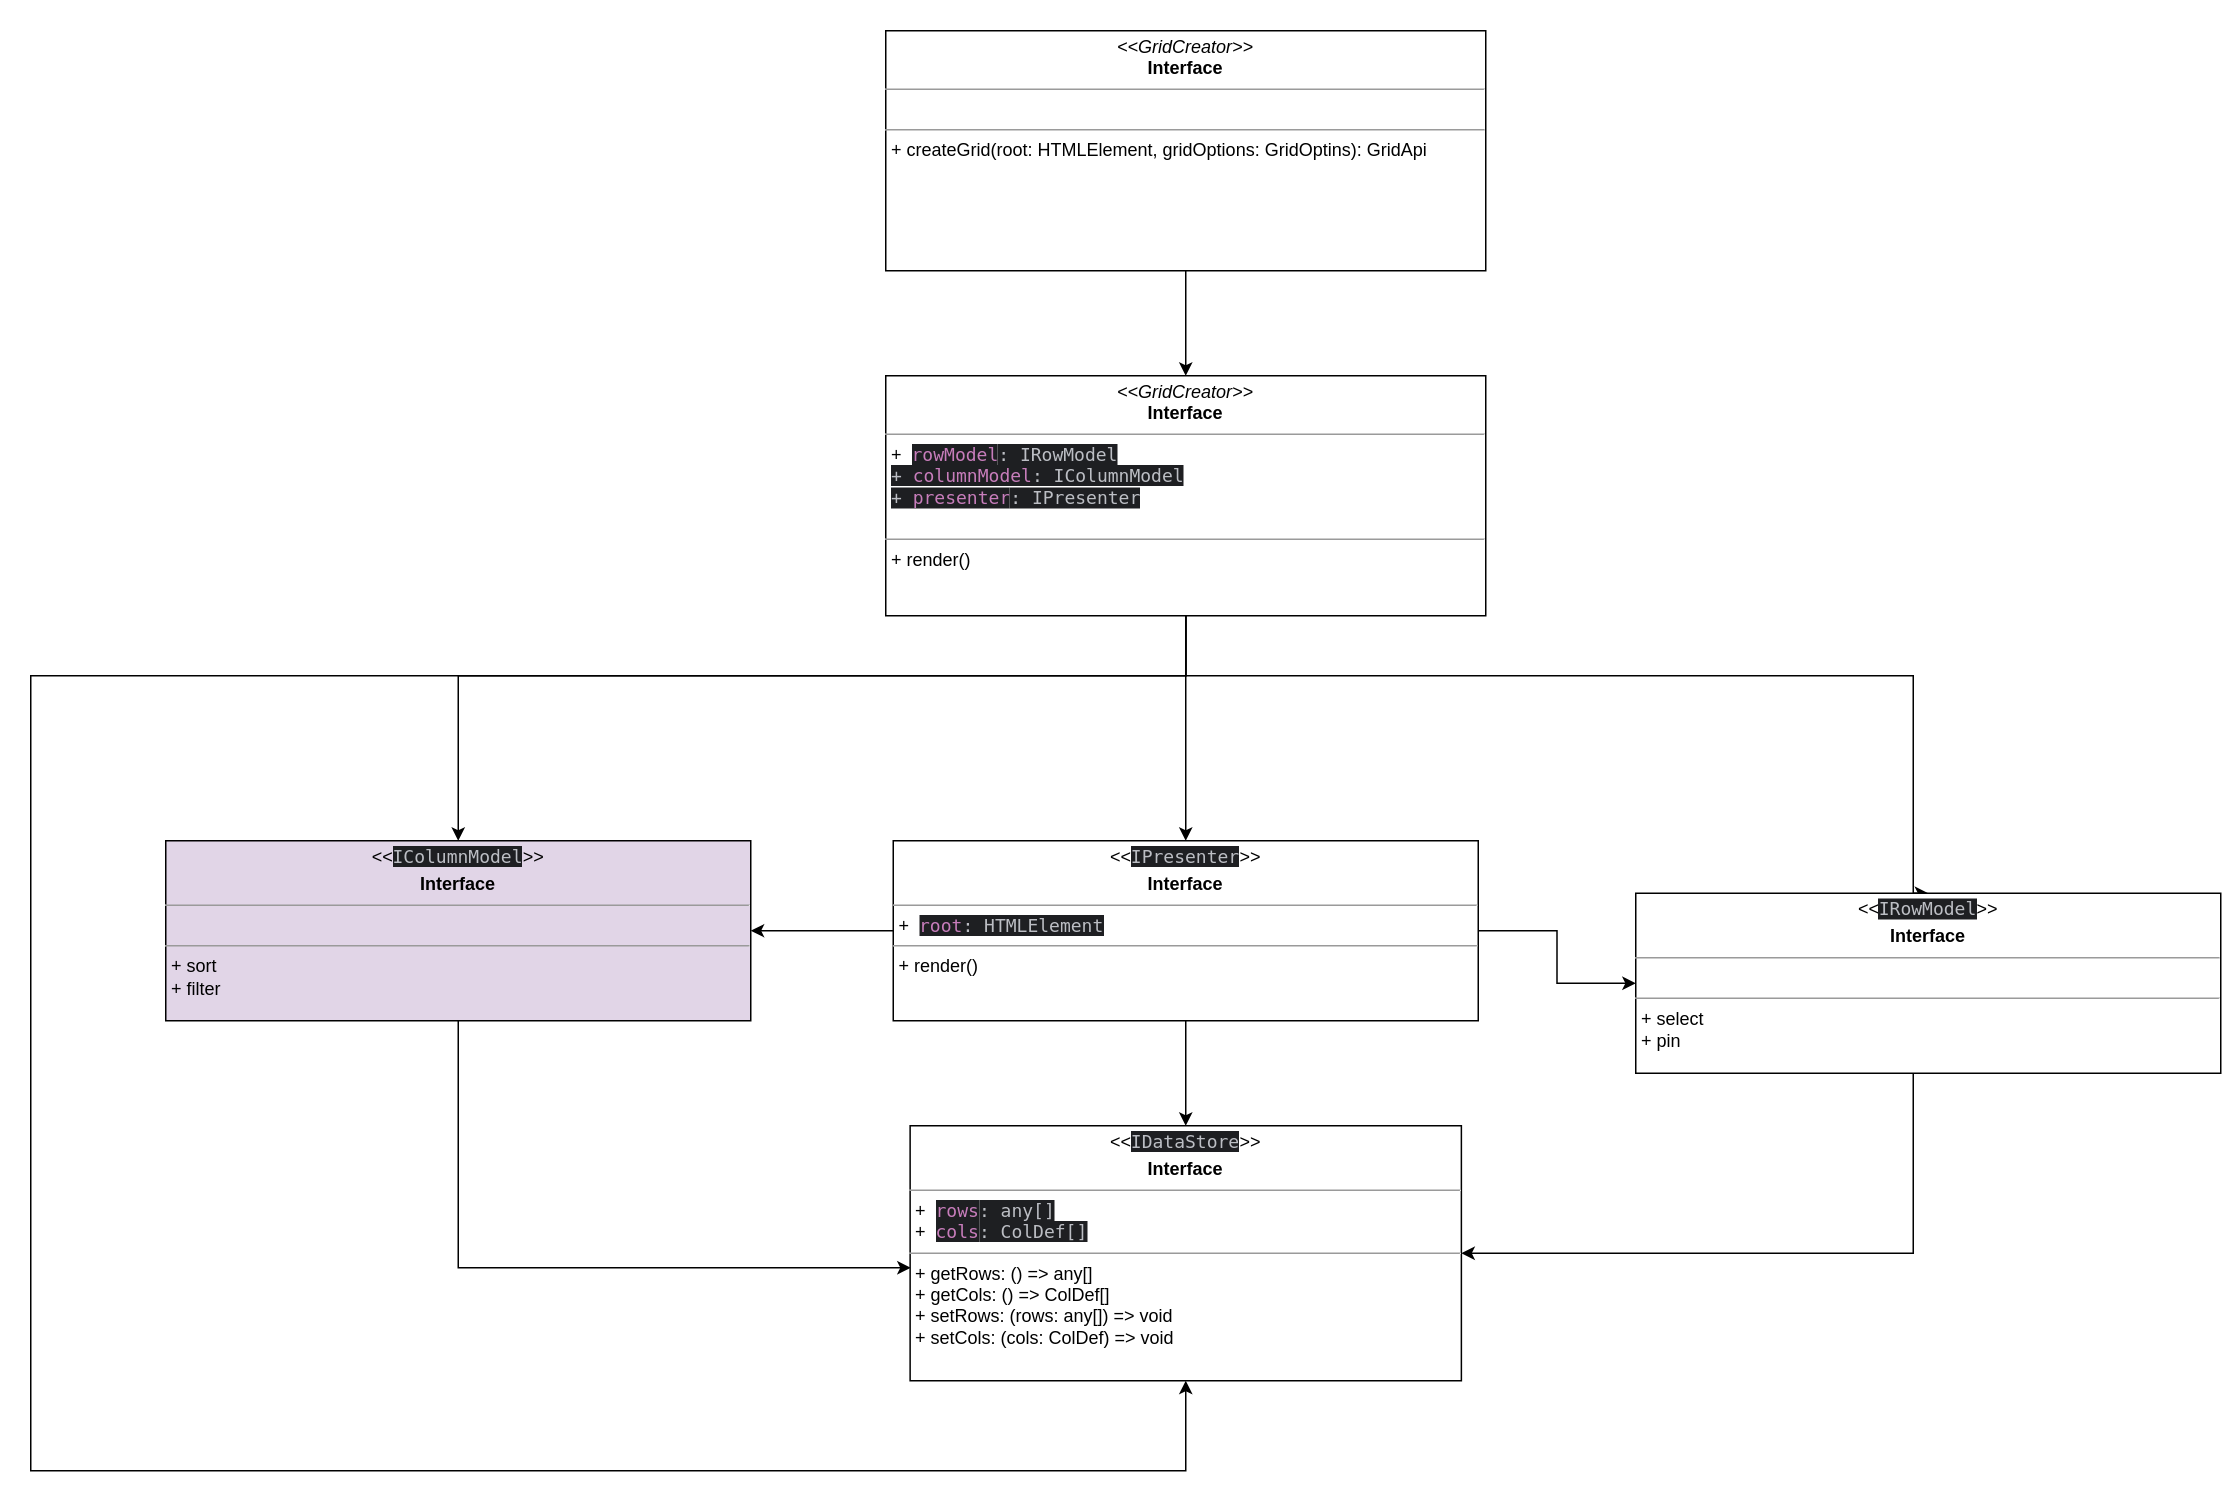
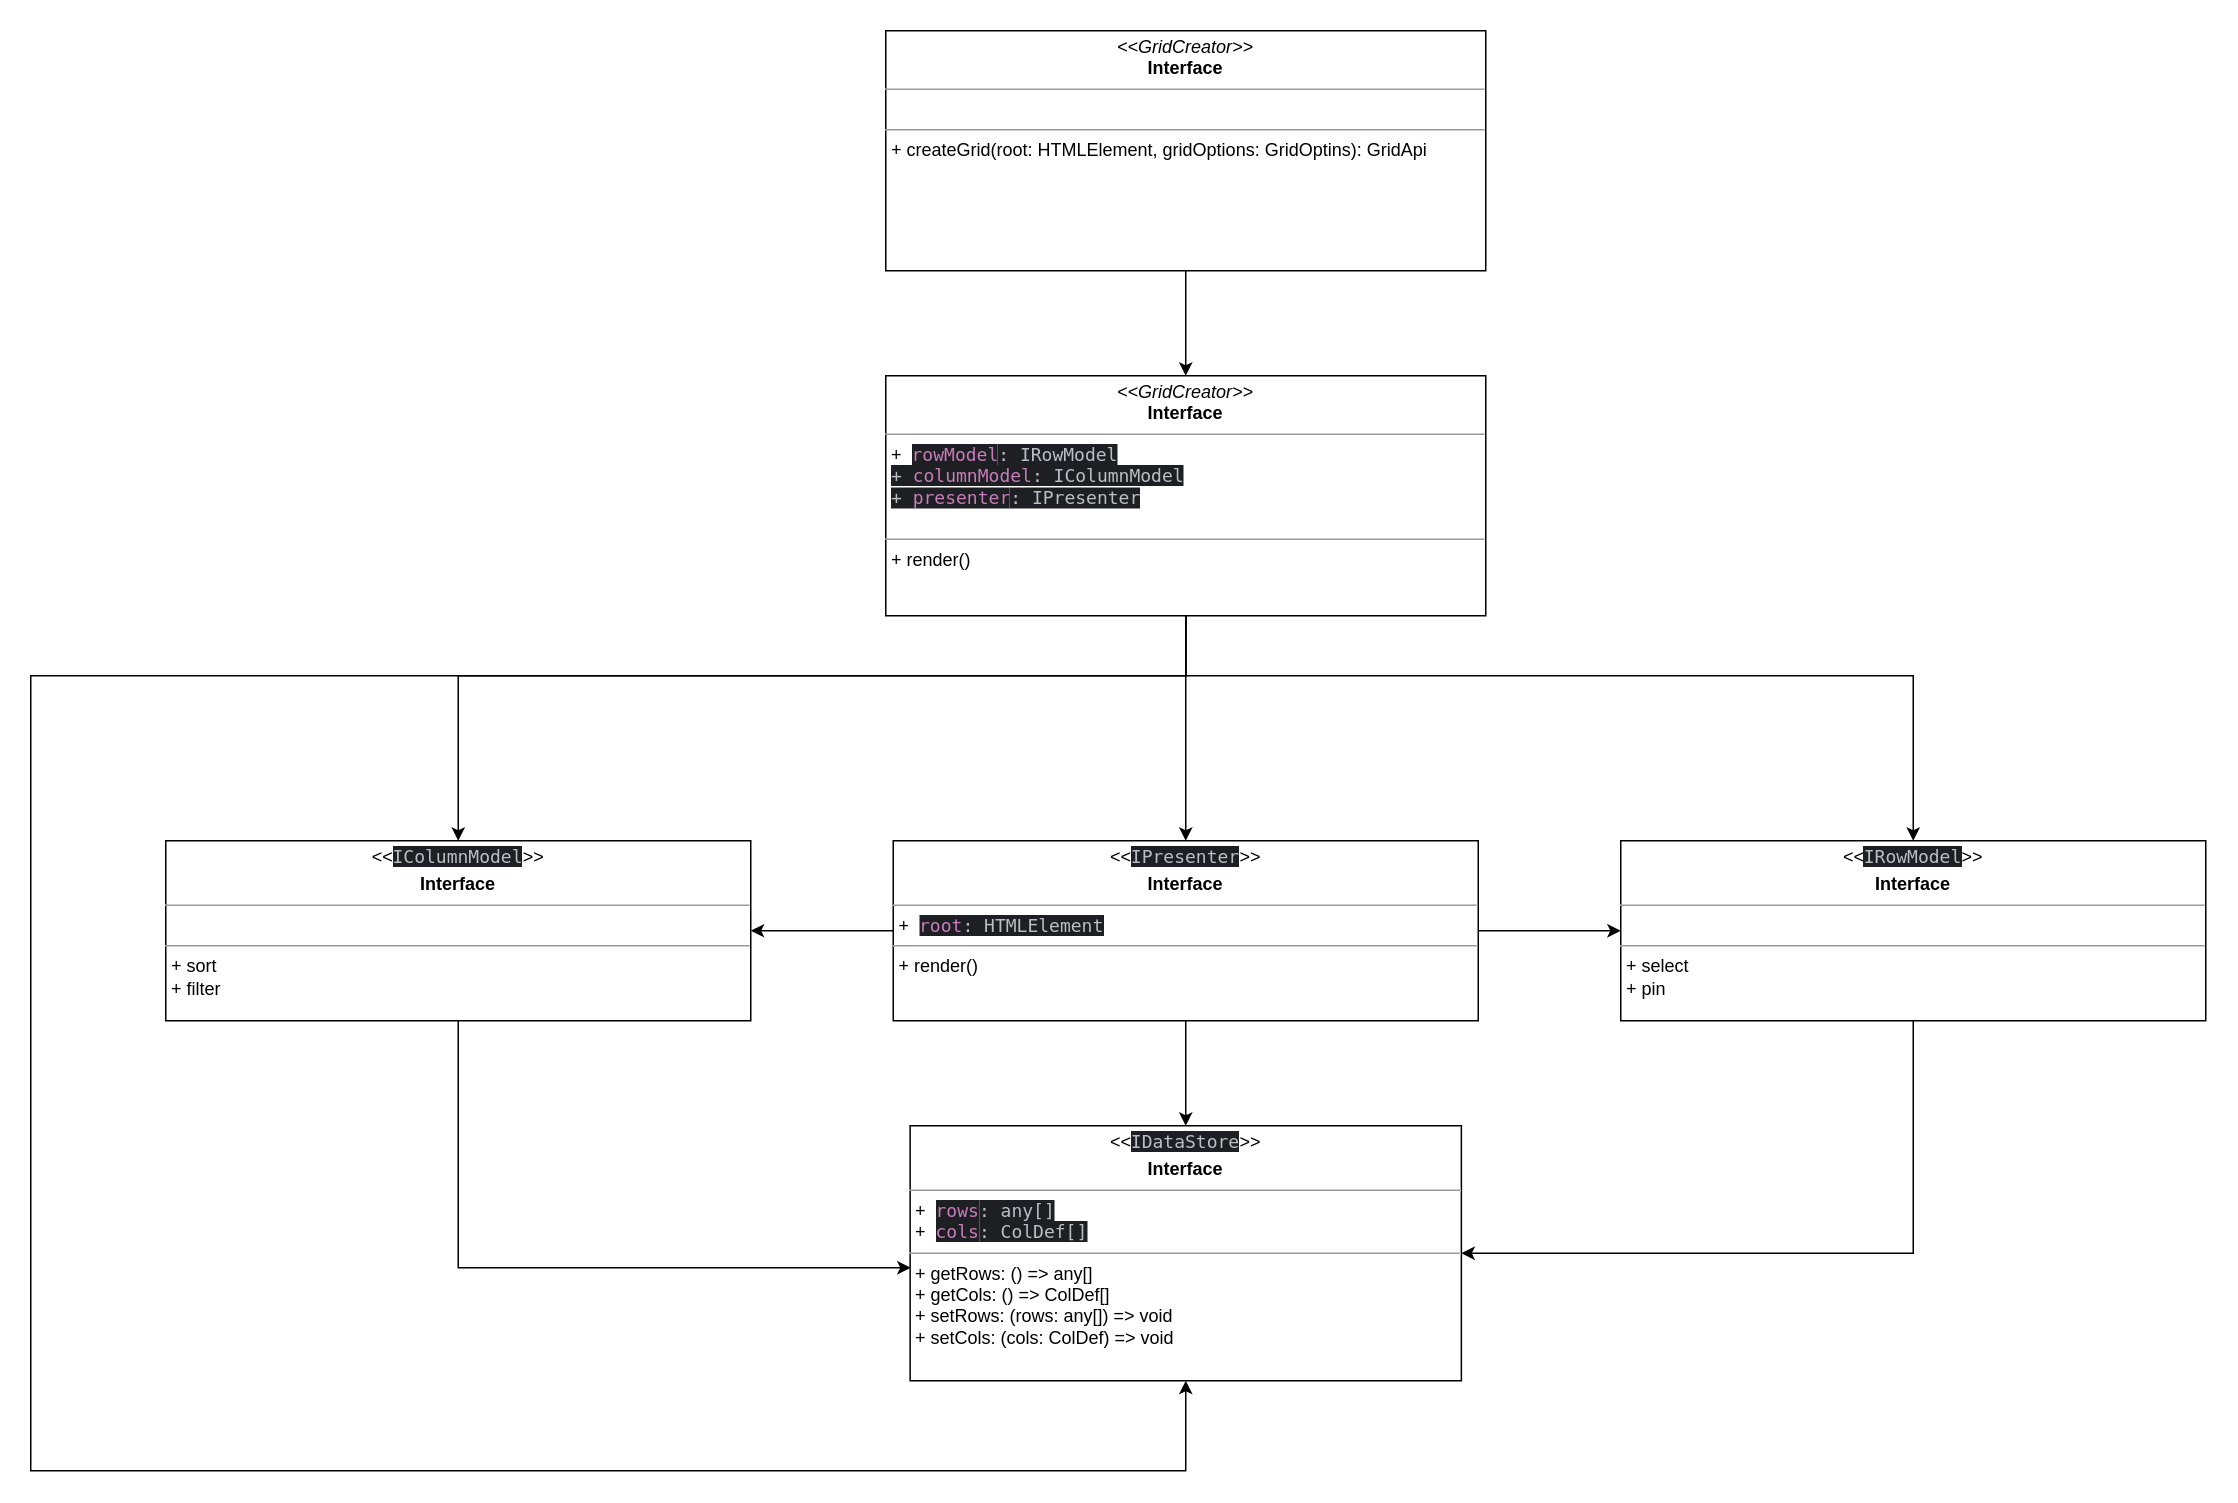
node "<<IColumnModel>> Interface + sort + filter": fillcolor #e1d5e7 -> #ffffff
node "<<IRowModel>> Interface + select + pin": moved (1928, 983) -> (1913, 931)
